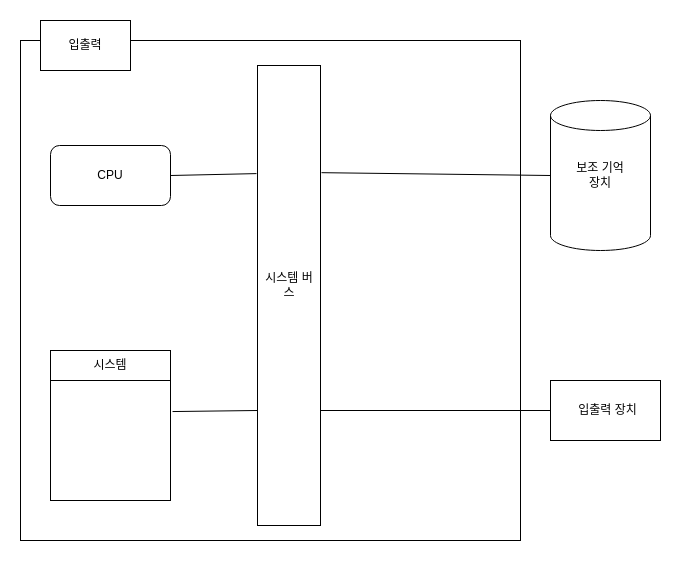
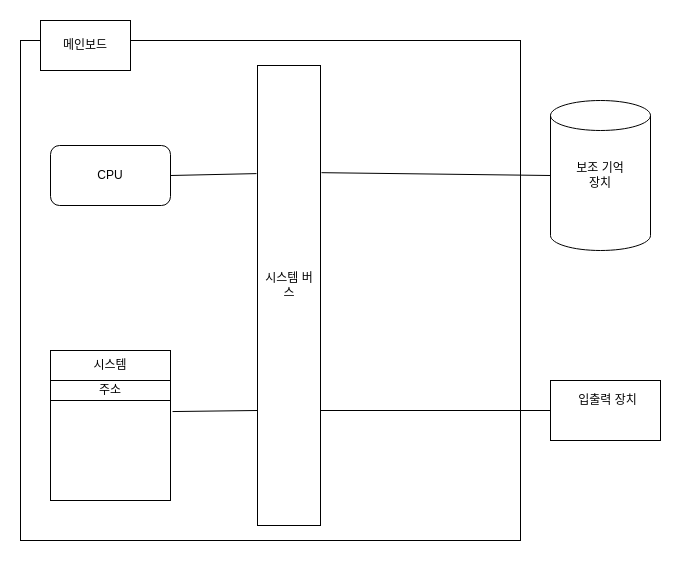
node "입출력": label "입출력" -> "메인보드"
node "주소": added
node "입출력 장치": moved (608, 411) -> (608, 401)
